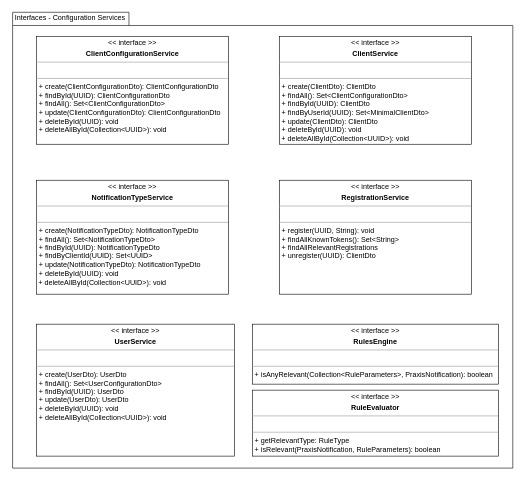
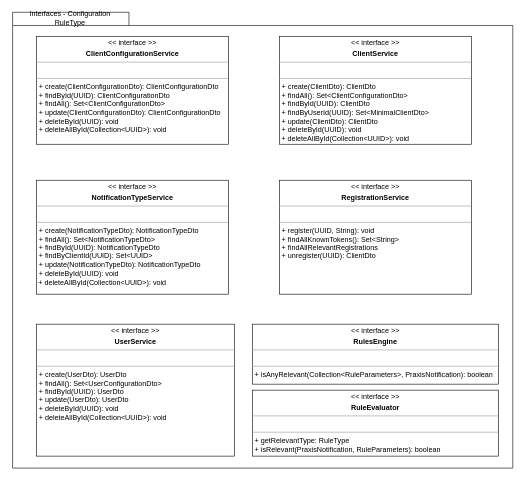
node "Interfaces - Configuration Services": label "Interfaces - Configuration Services" -> "Interfaces - Configuration RuleType"
